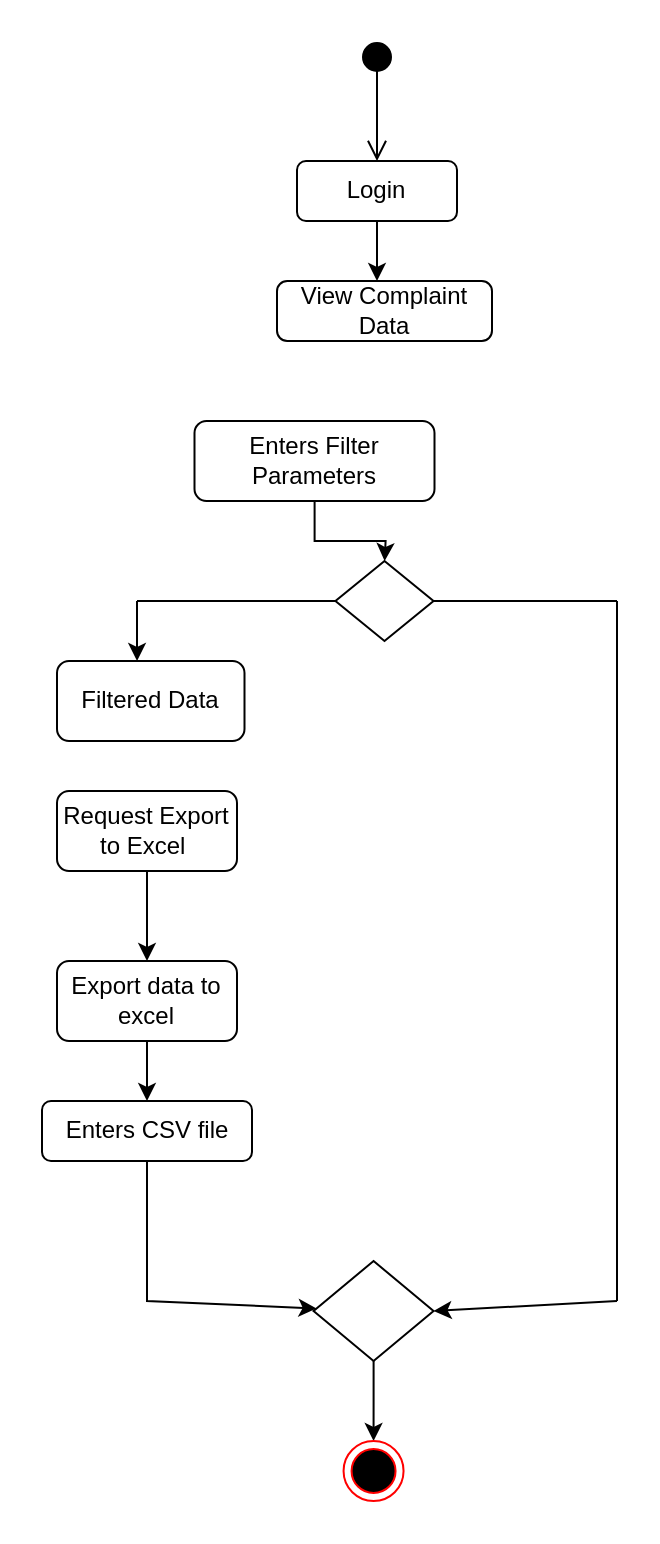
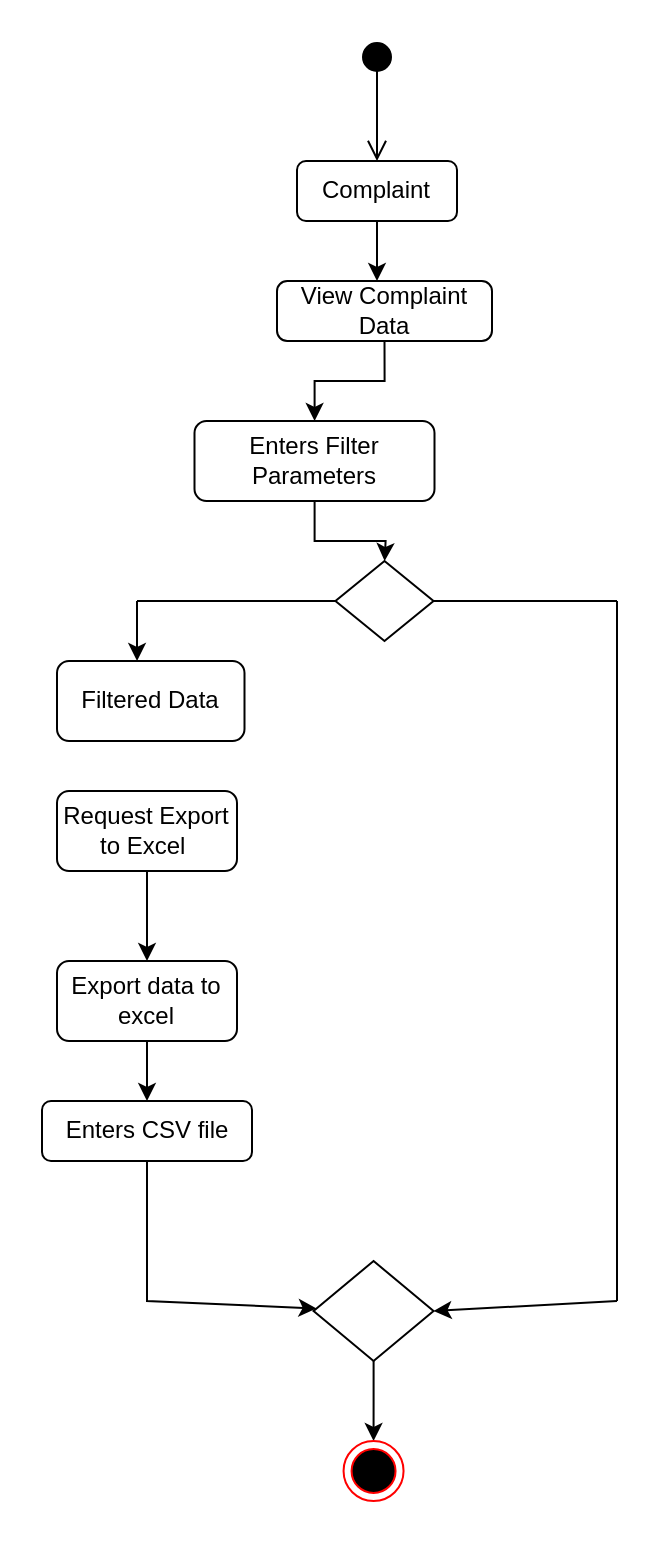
node "Login": label "Login" -> "Complaint"
edge "View Complaint Data" -> "Enters Filter Parameters": added
